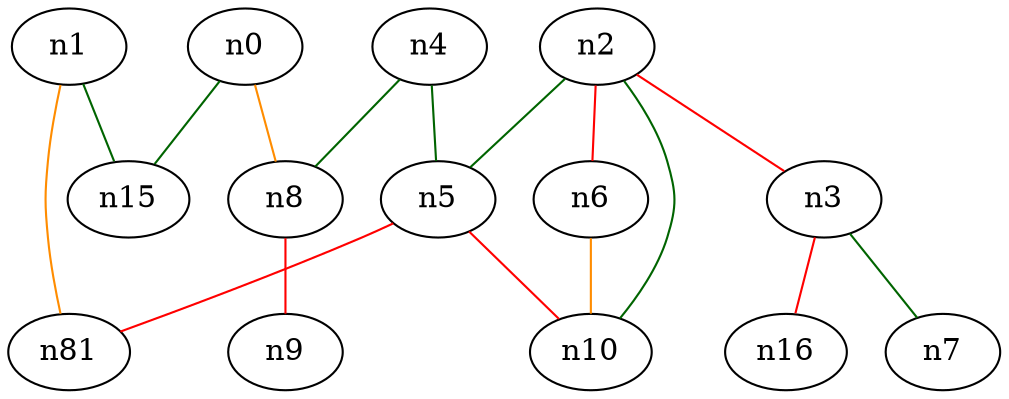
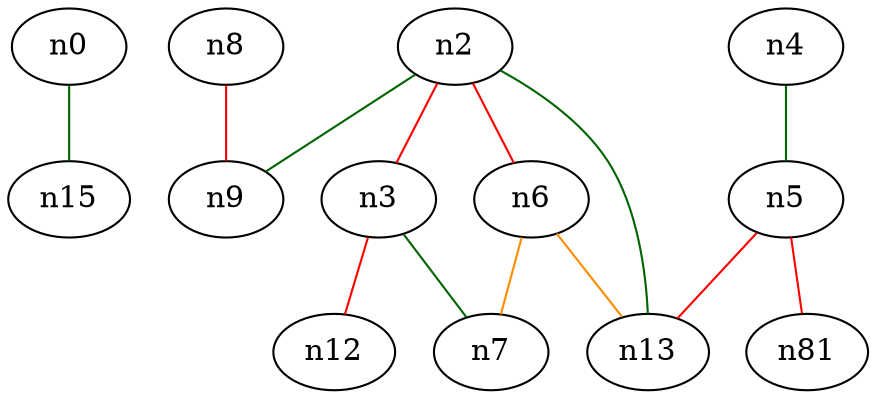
node "n1": removed
edge "n0" -- "n8": removed
edge "n4" -- "n8": removed
edge "n2" -- "n5": now "n2" -- "n9"
edge "n6" -- "n7": added
node "n10": label "n10" -> "n13"
node "n16": label "n16" -> "n12"
